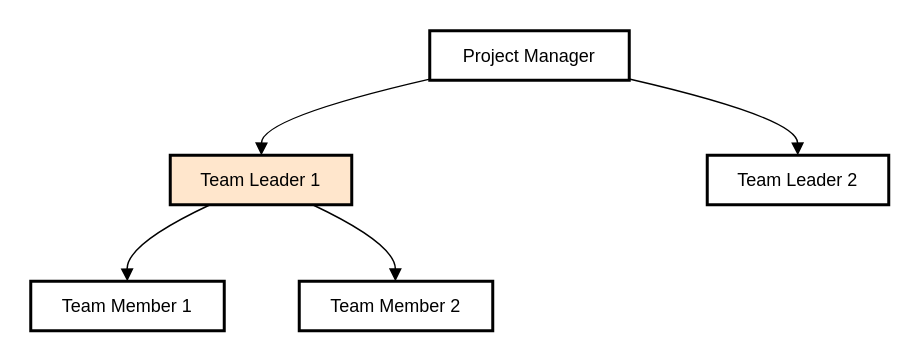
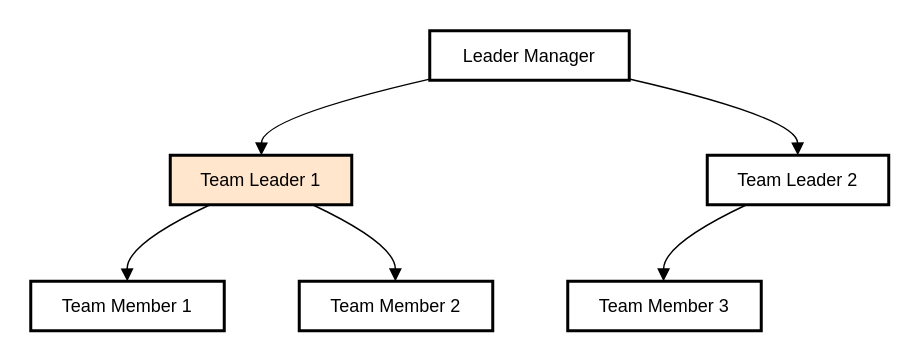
node "Project Manager": label "Project Manager" -> "Leader Manager"
edge "Team Leader 2" -> "Team Member 3": added
node "Team Member 3": added
